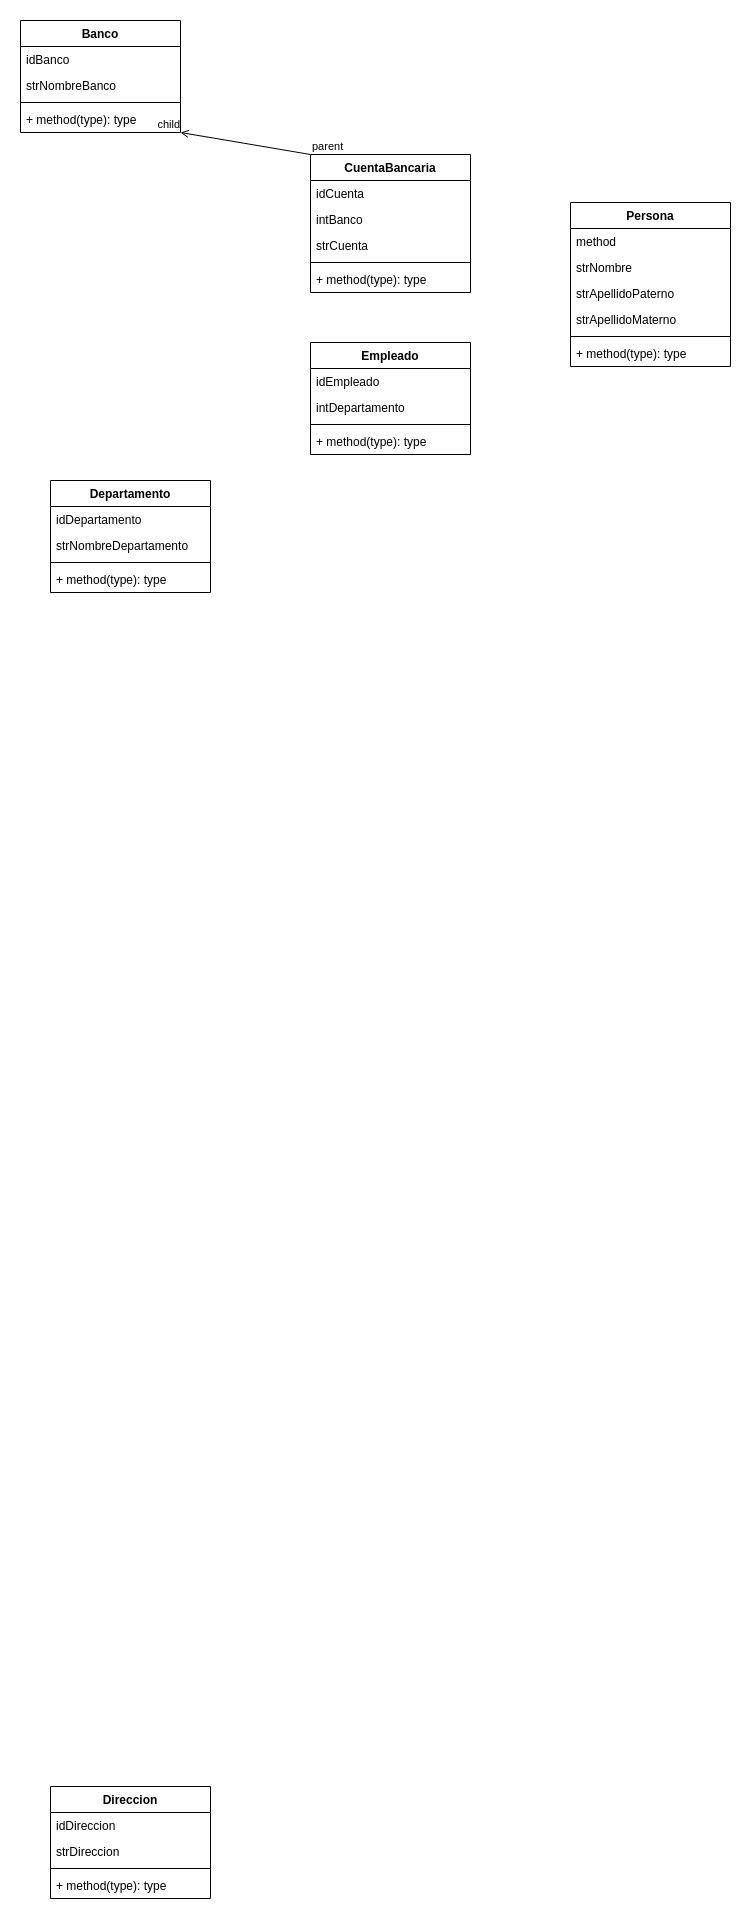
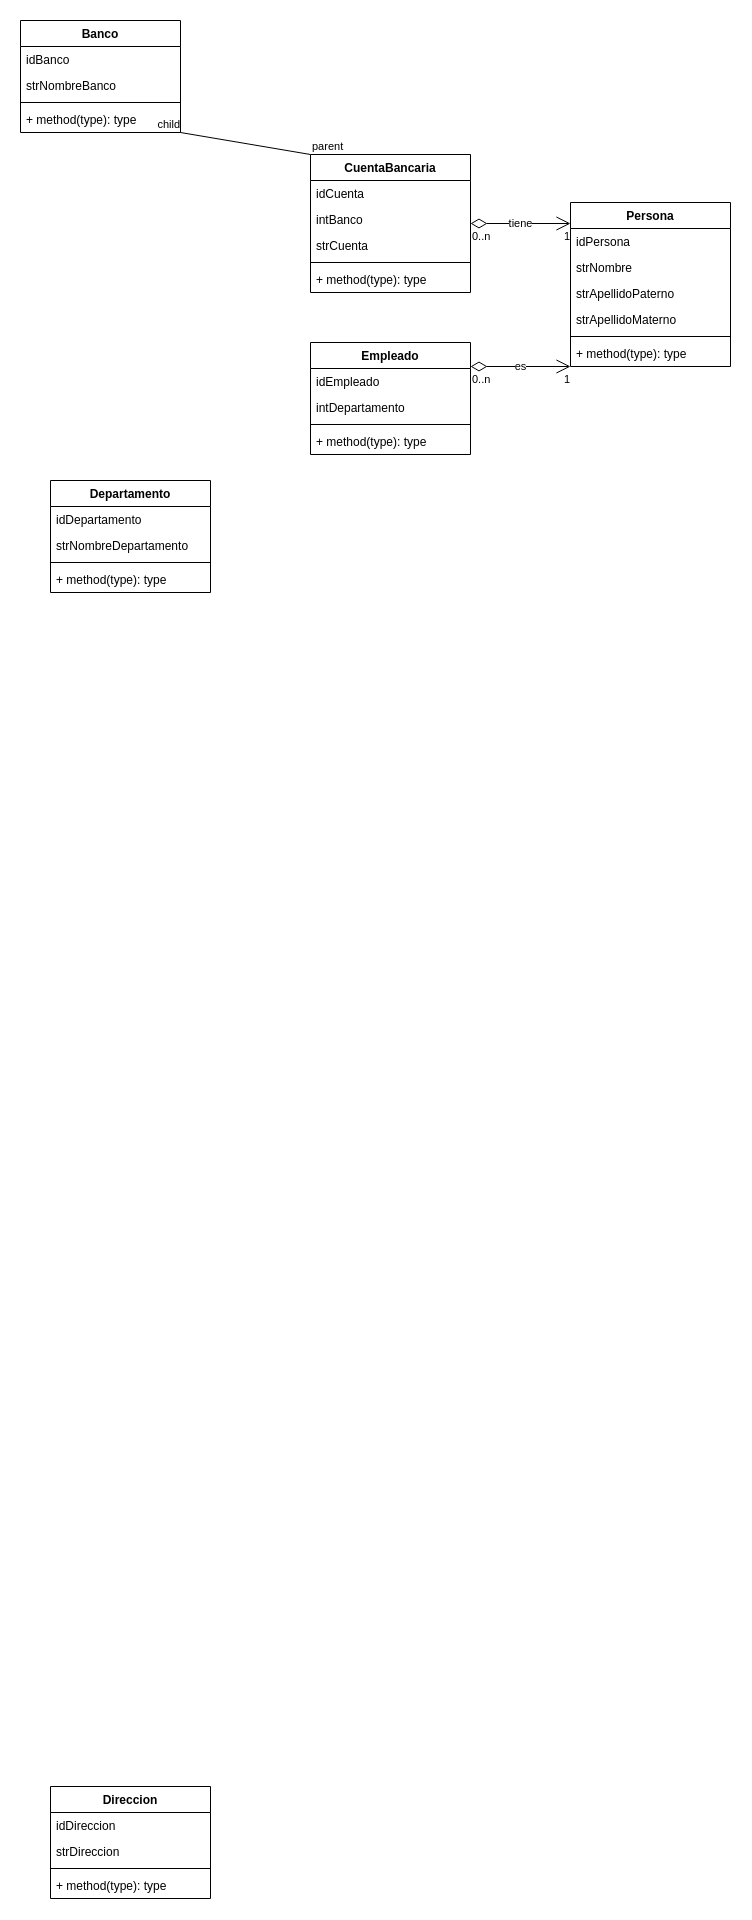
edge "CuentaBancaria" -> "Banco": arrowhead open -> none
edge "CuentaBancaria" -- "Persona": added, labels "0..n", "tiene", "1"
node "method": label "method" -> "idPersona"
edge "Persona" -- "Empleado": added, labels "1", "es", "0..n"
